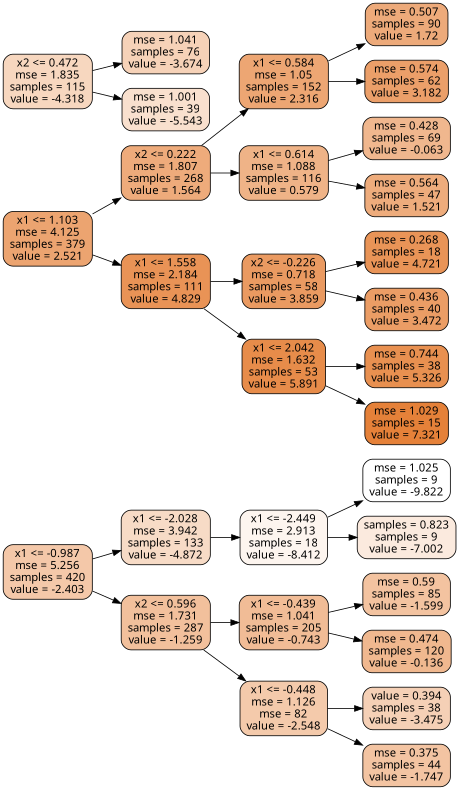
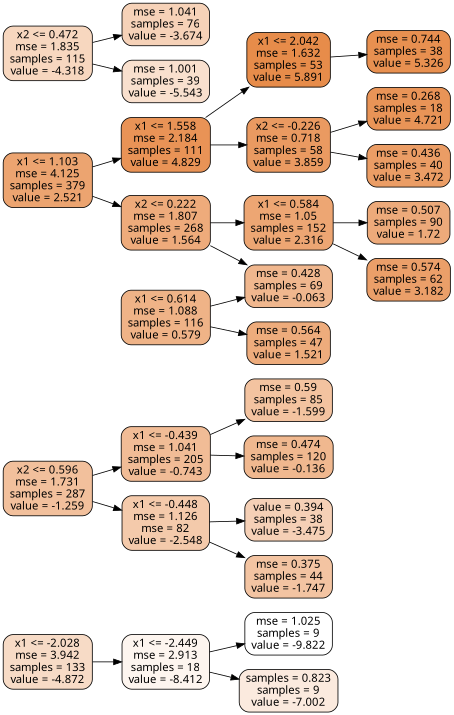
edge "x2 <= 0.222 mse = 1.807 samples = 268 value = 1.564" -> "x1 <= 0.614 mse = 1.088 samples = 116 value = 0.579": now "x2 <= 0.222 mse = 1.807 samples = 268 value = 1.564" -> "mse = 0.428 samples = 69 value = -0.063"
node "mse = 1.029 samples = 15 value = 7.321": removed
node "x1 <= -0.987 mse = 5.256 samples = 420 value = -2.403": removed
